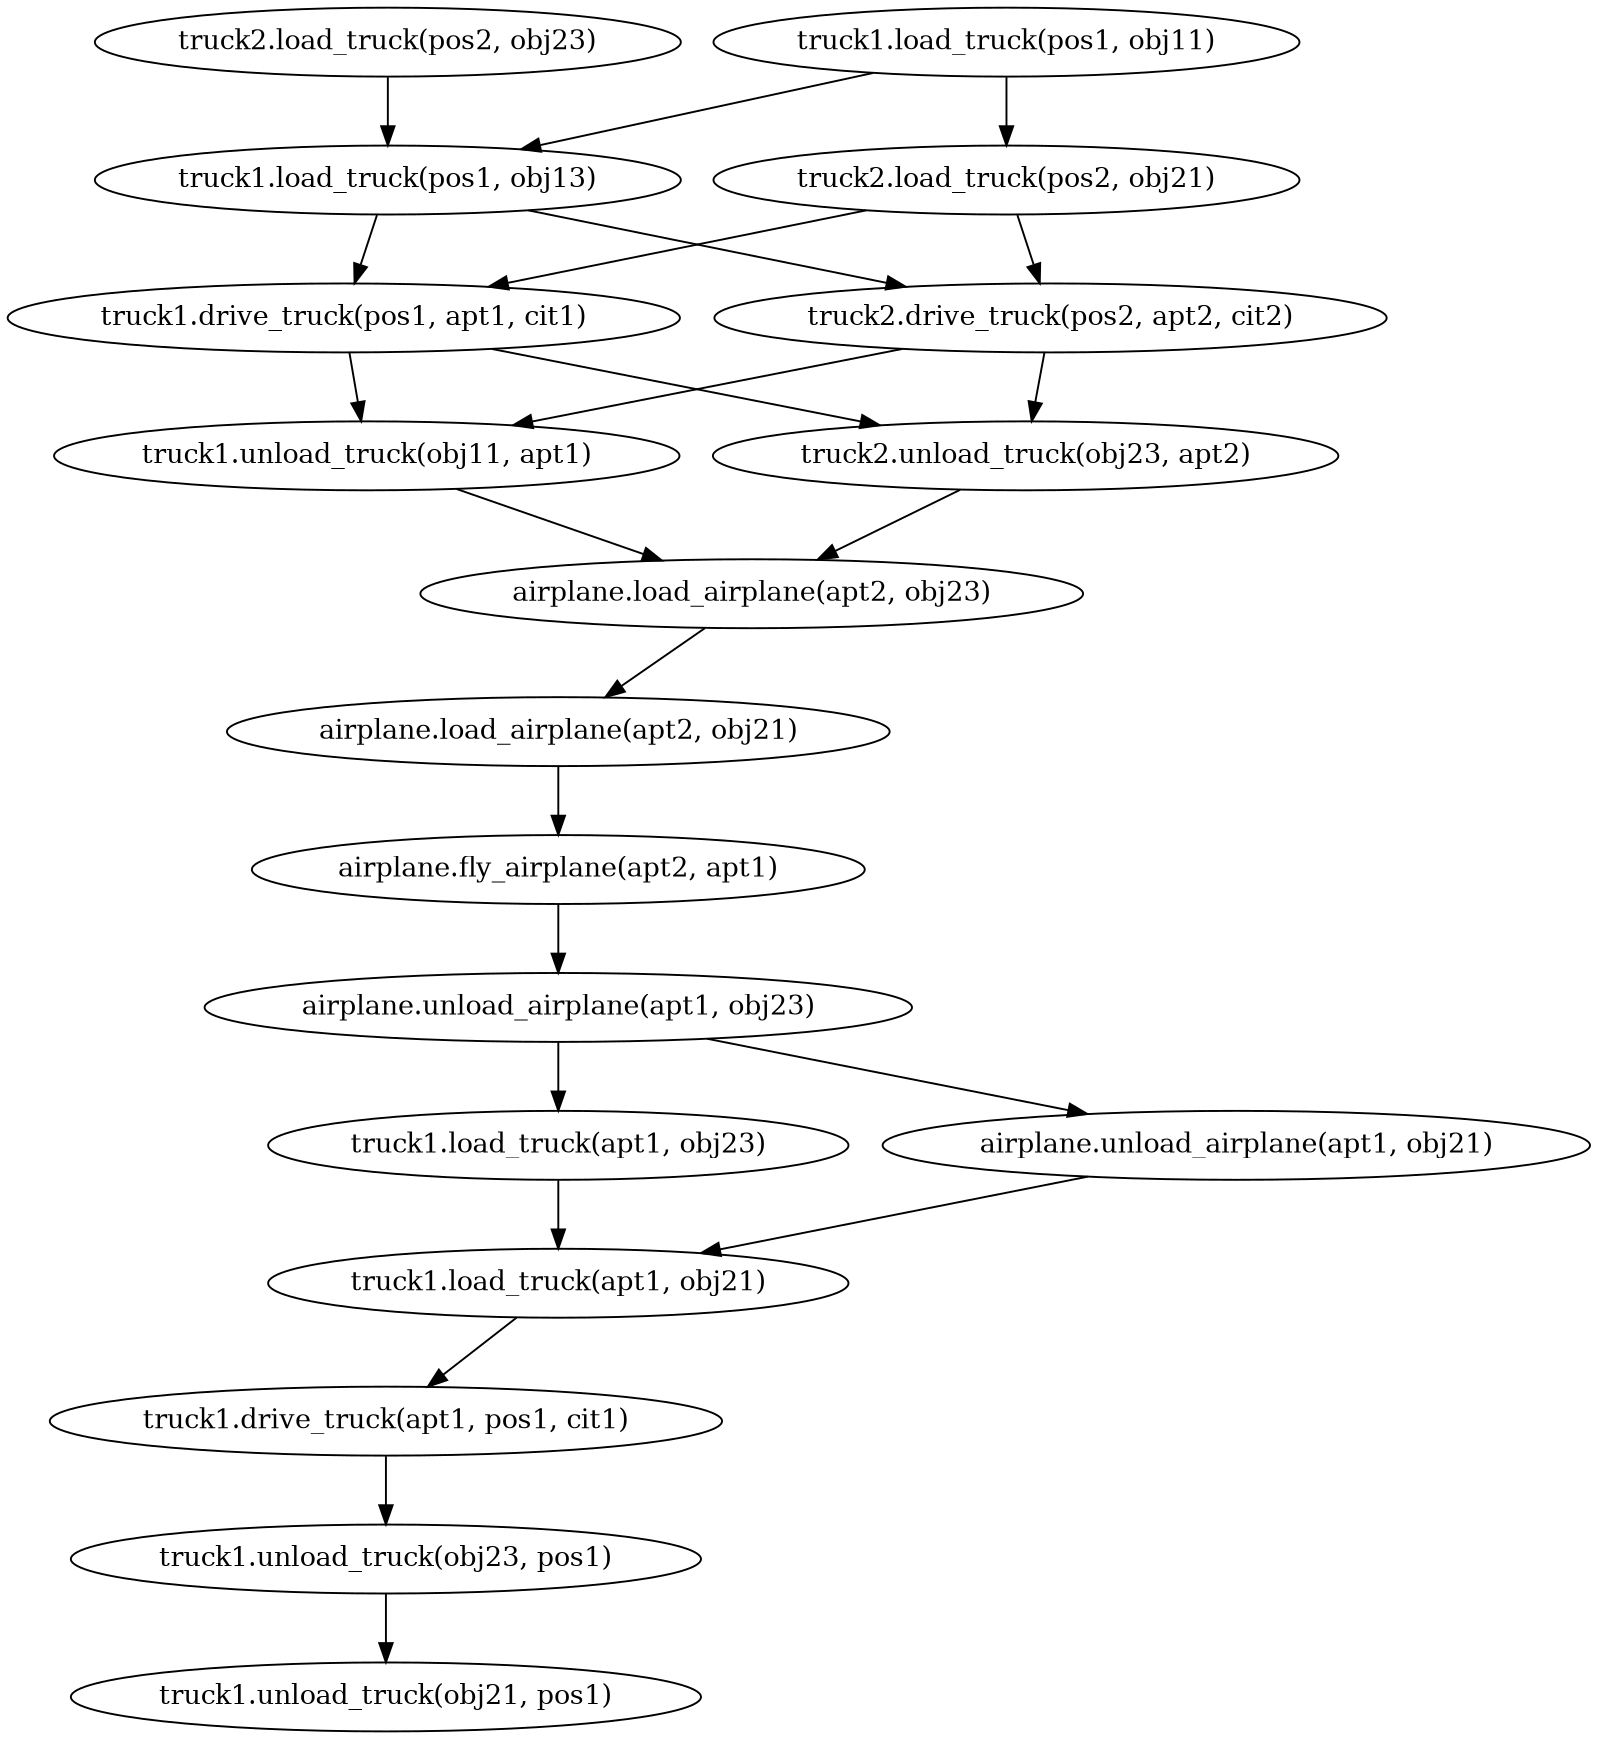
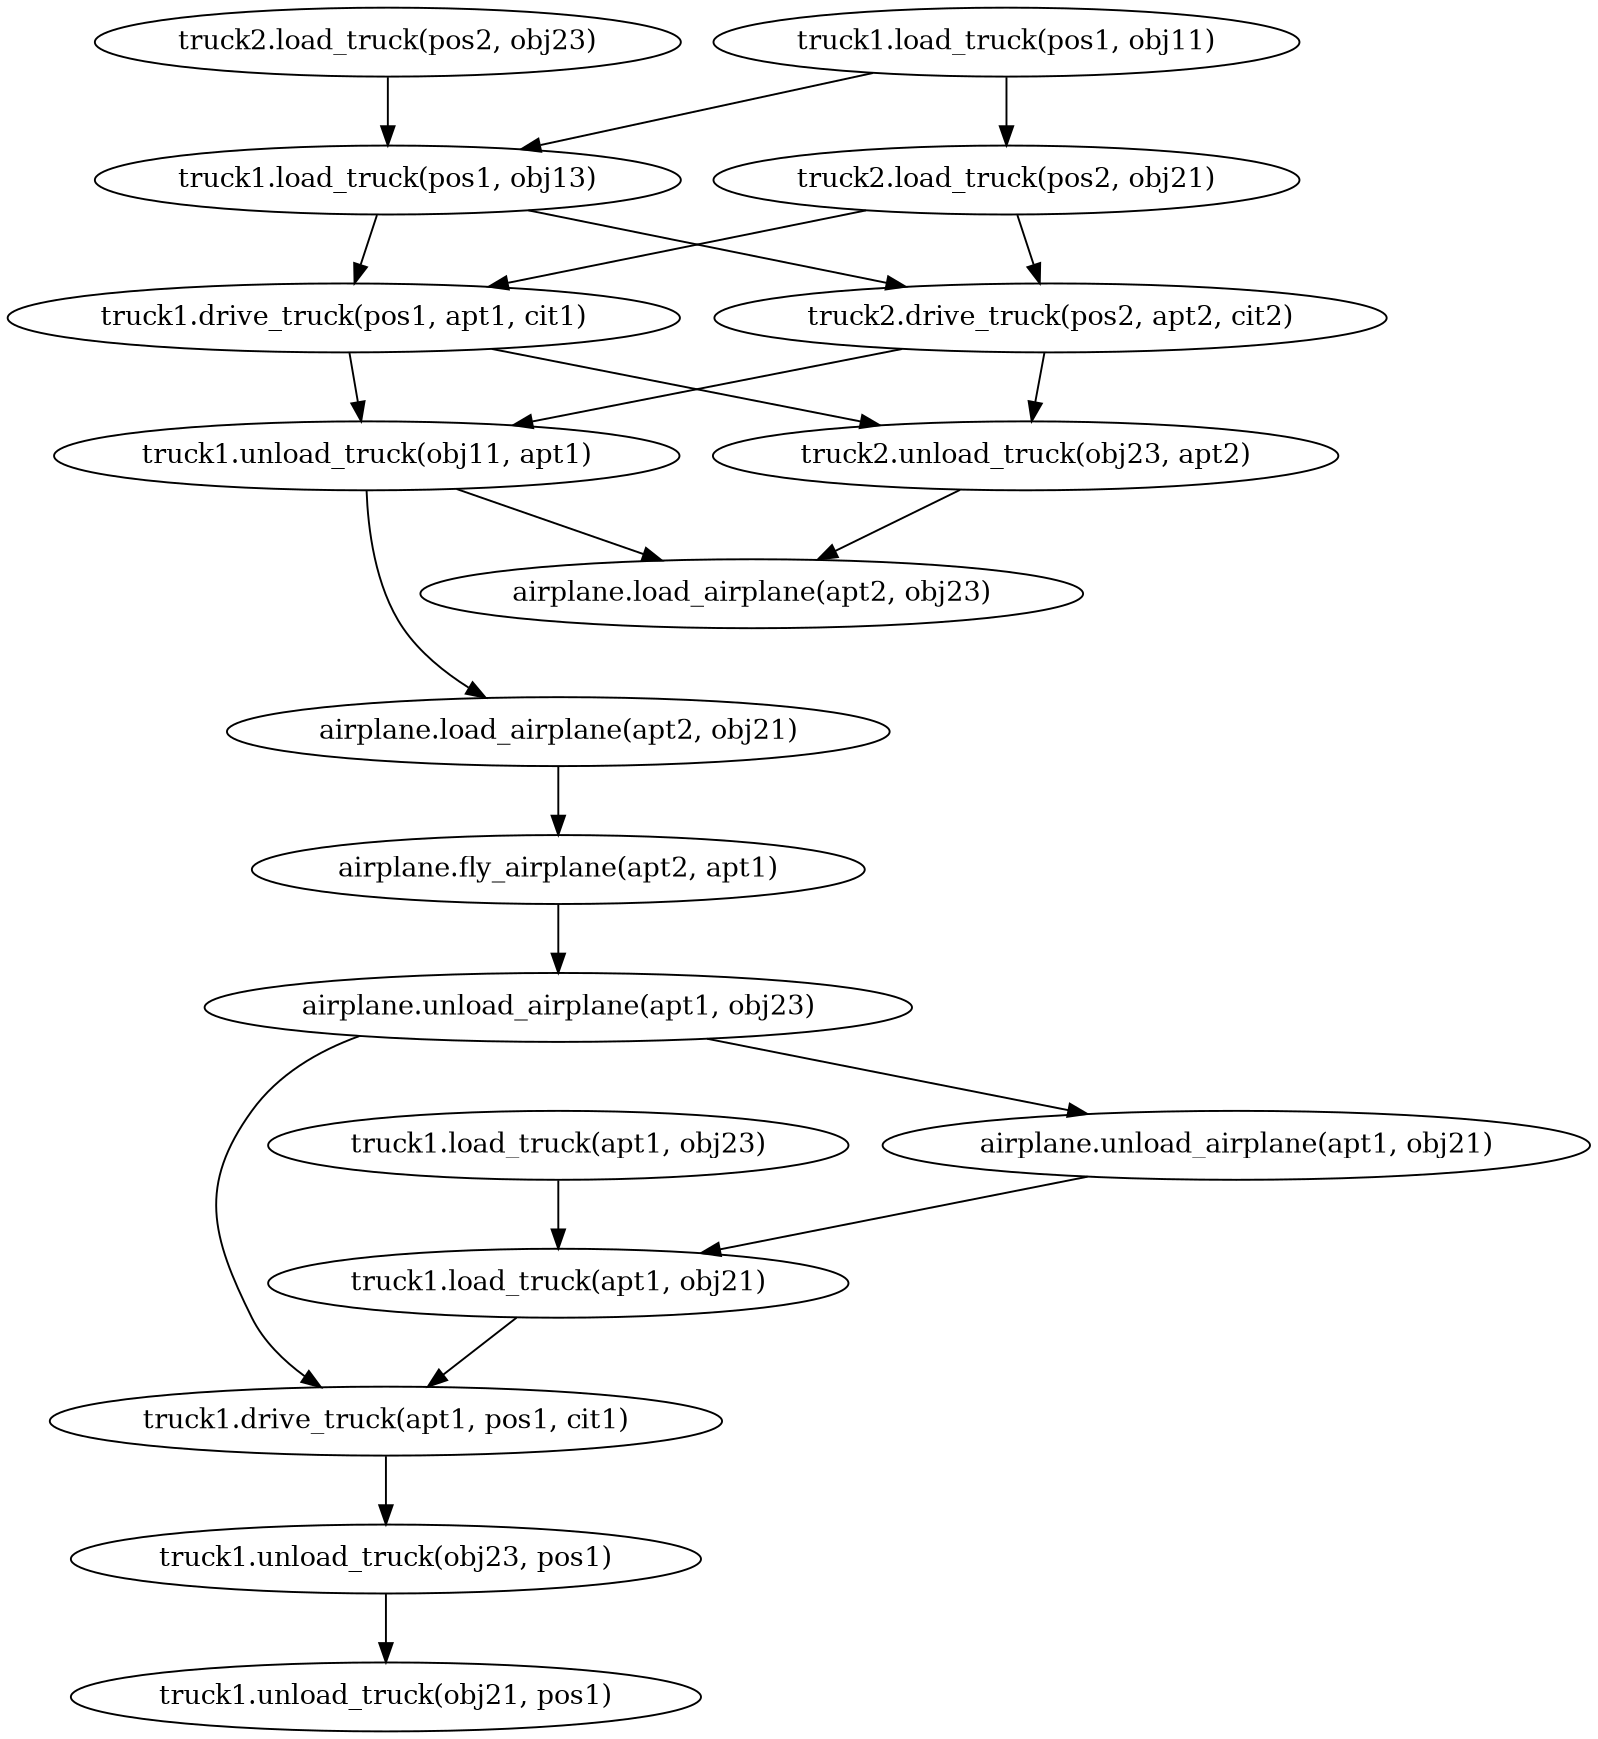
edge "airplane.load_airplane(apt2, obj23)" -> "airplane.load_airplane(apt2, obj21)": now "truck1.unload_truck(obj11, apt1)" -> "airplane.load_airplane(apt2, obj21)"
edge "airplane.unload_airplane(apt1, obj23)" -> "truck1.load_truck(apt1, obj23)": now "airplane.unload_airplane(apt1, obj23)" -> "truck1.drive_truck(apt1, pos1, cit1)"
